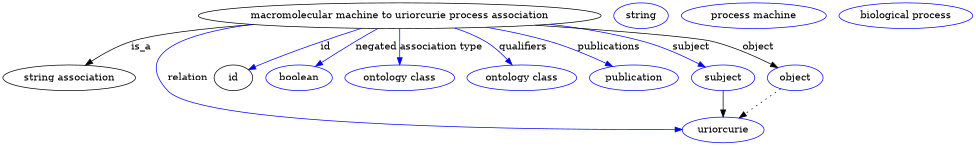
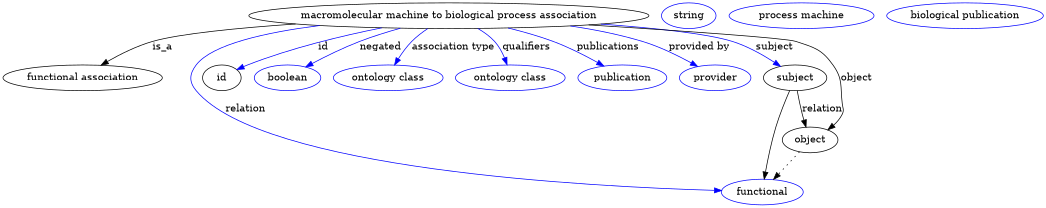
node "macromolecular machine to uriorcurie process association": label "macromolecular machine to uriorcurie process association" -> "macromolecular machine to biological process association"
node "biological process": label "biological process" -> "biological publication"
node "string association": label "string association" -> "functional association"
node "provider": added
node "subject": color blue -> black
node "object": color blue -> black
edge "subject" -> "object": added, label "relation"
node "uriorcurie": label "uriorcurie" -> "functional"
